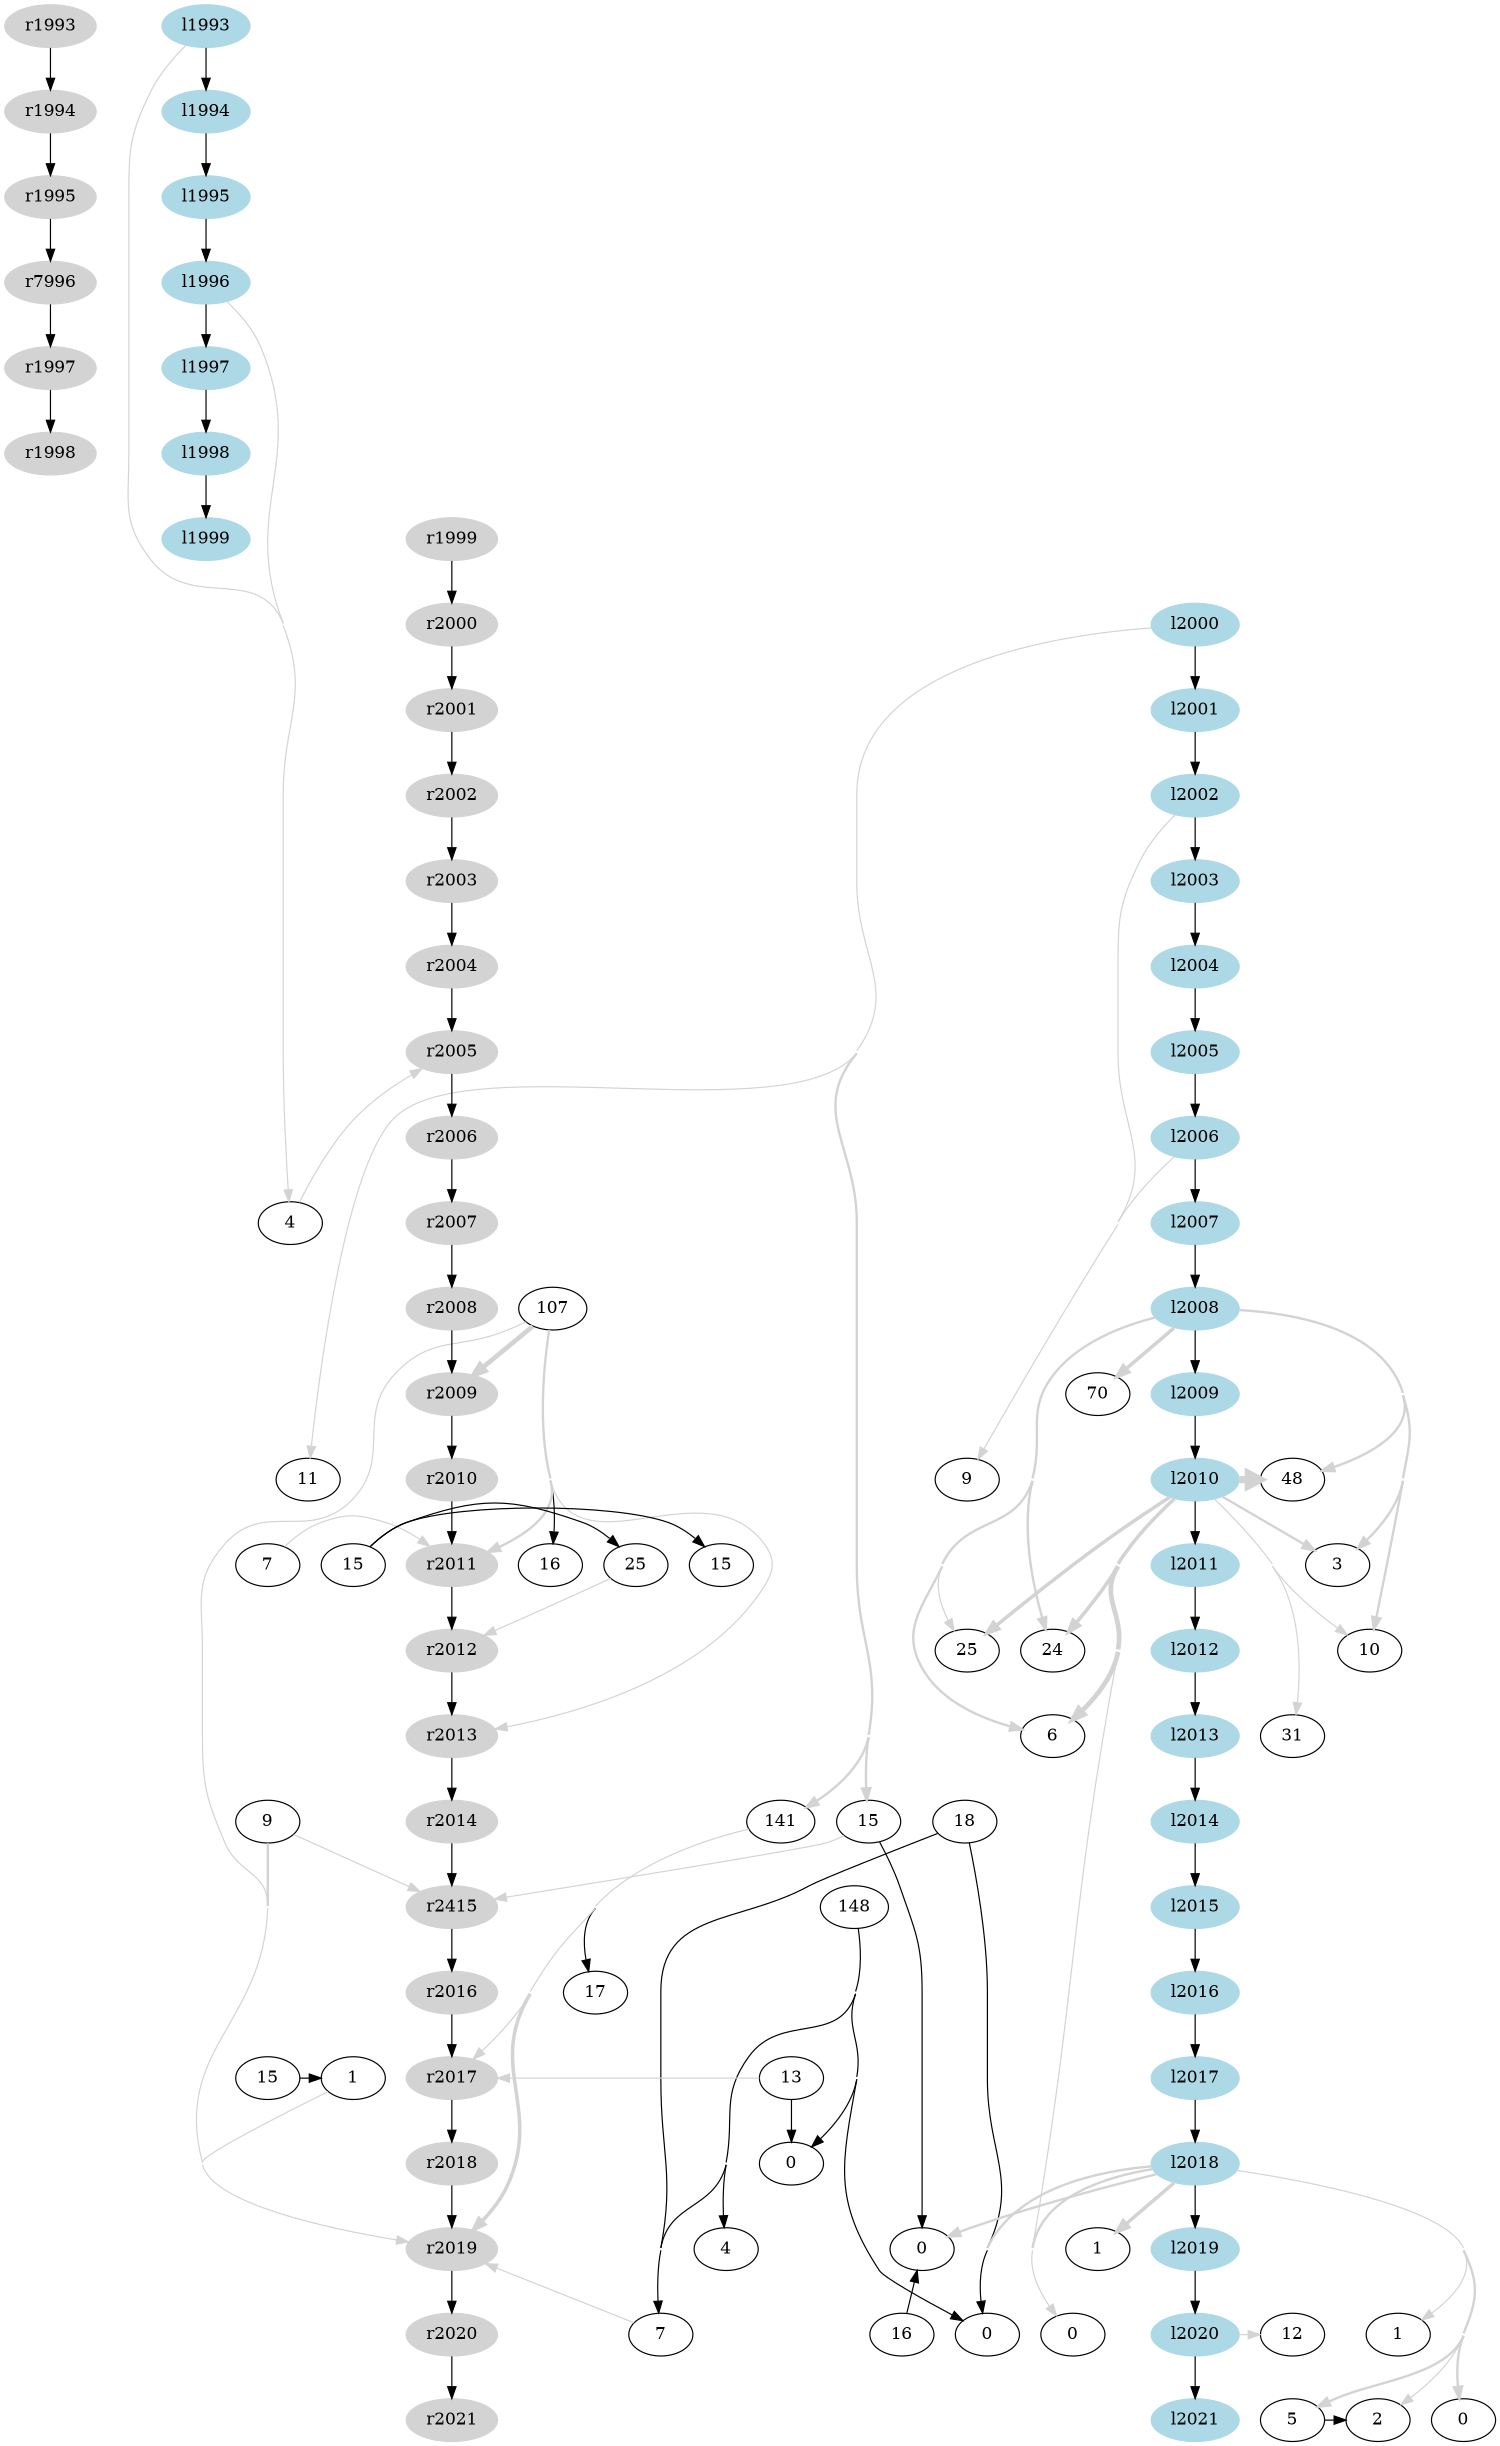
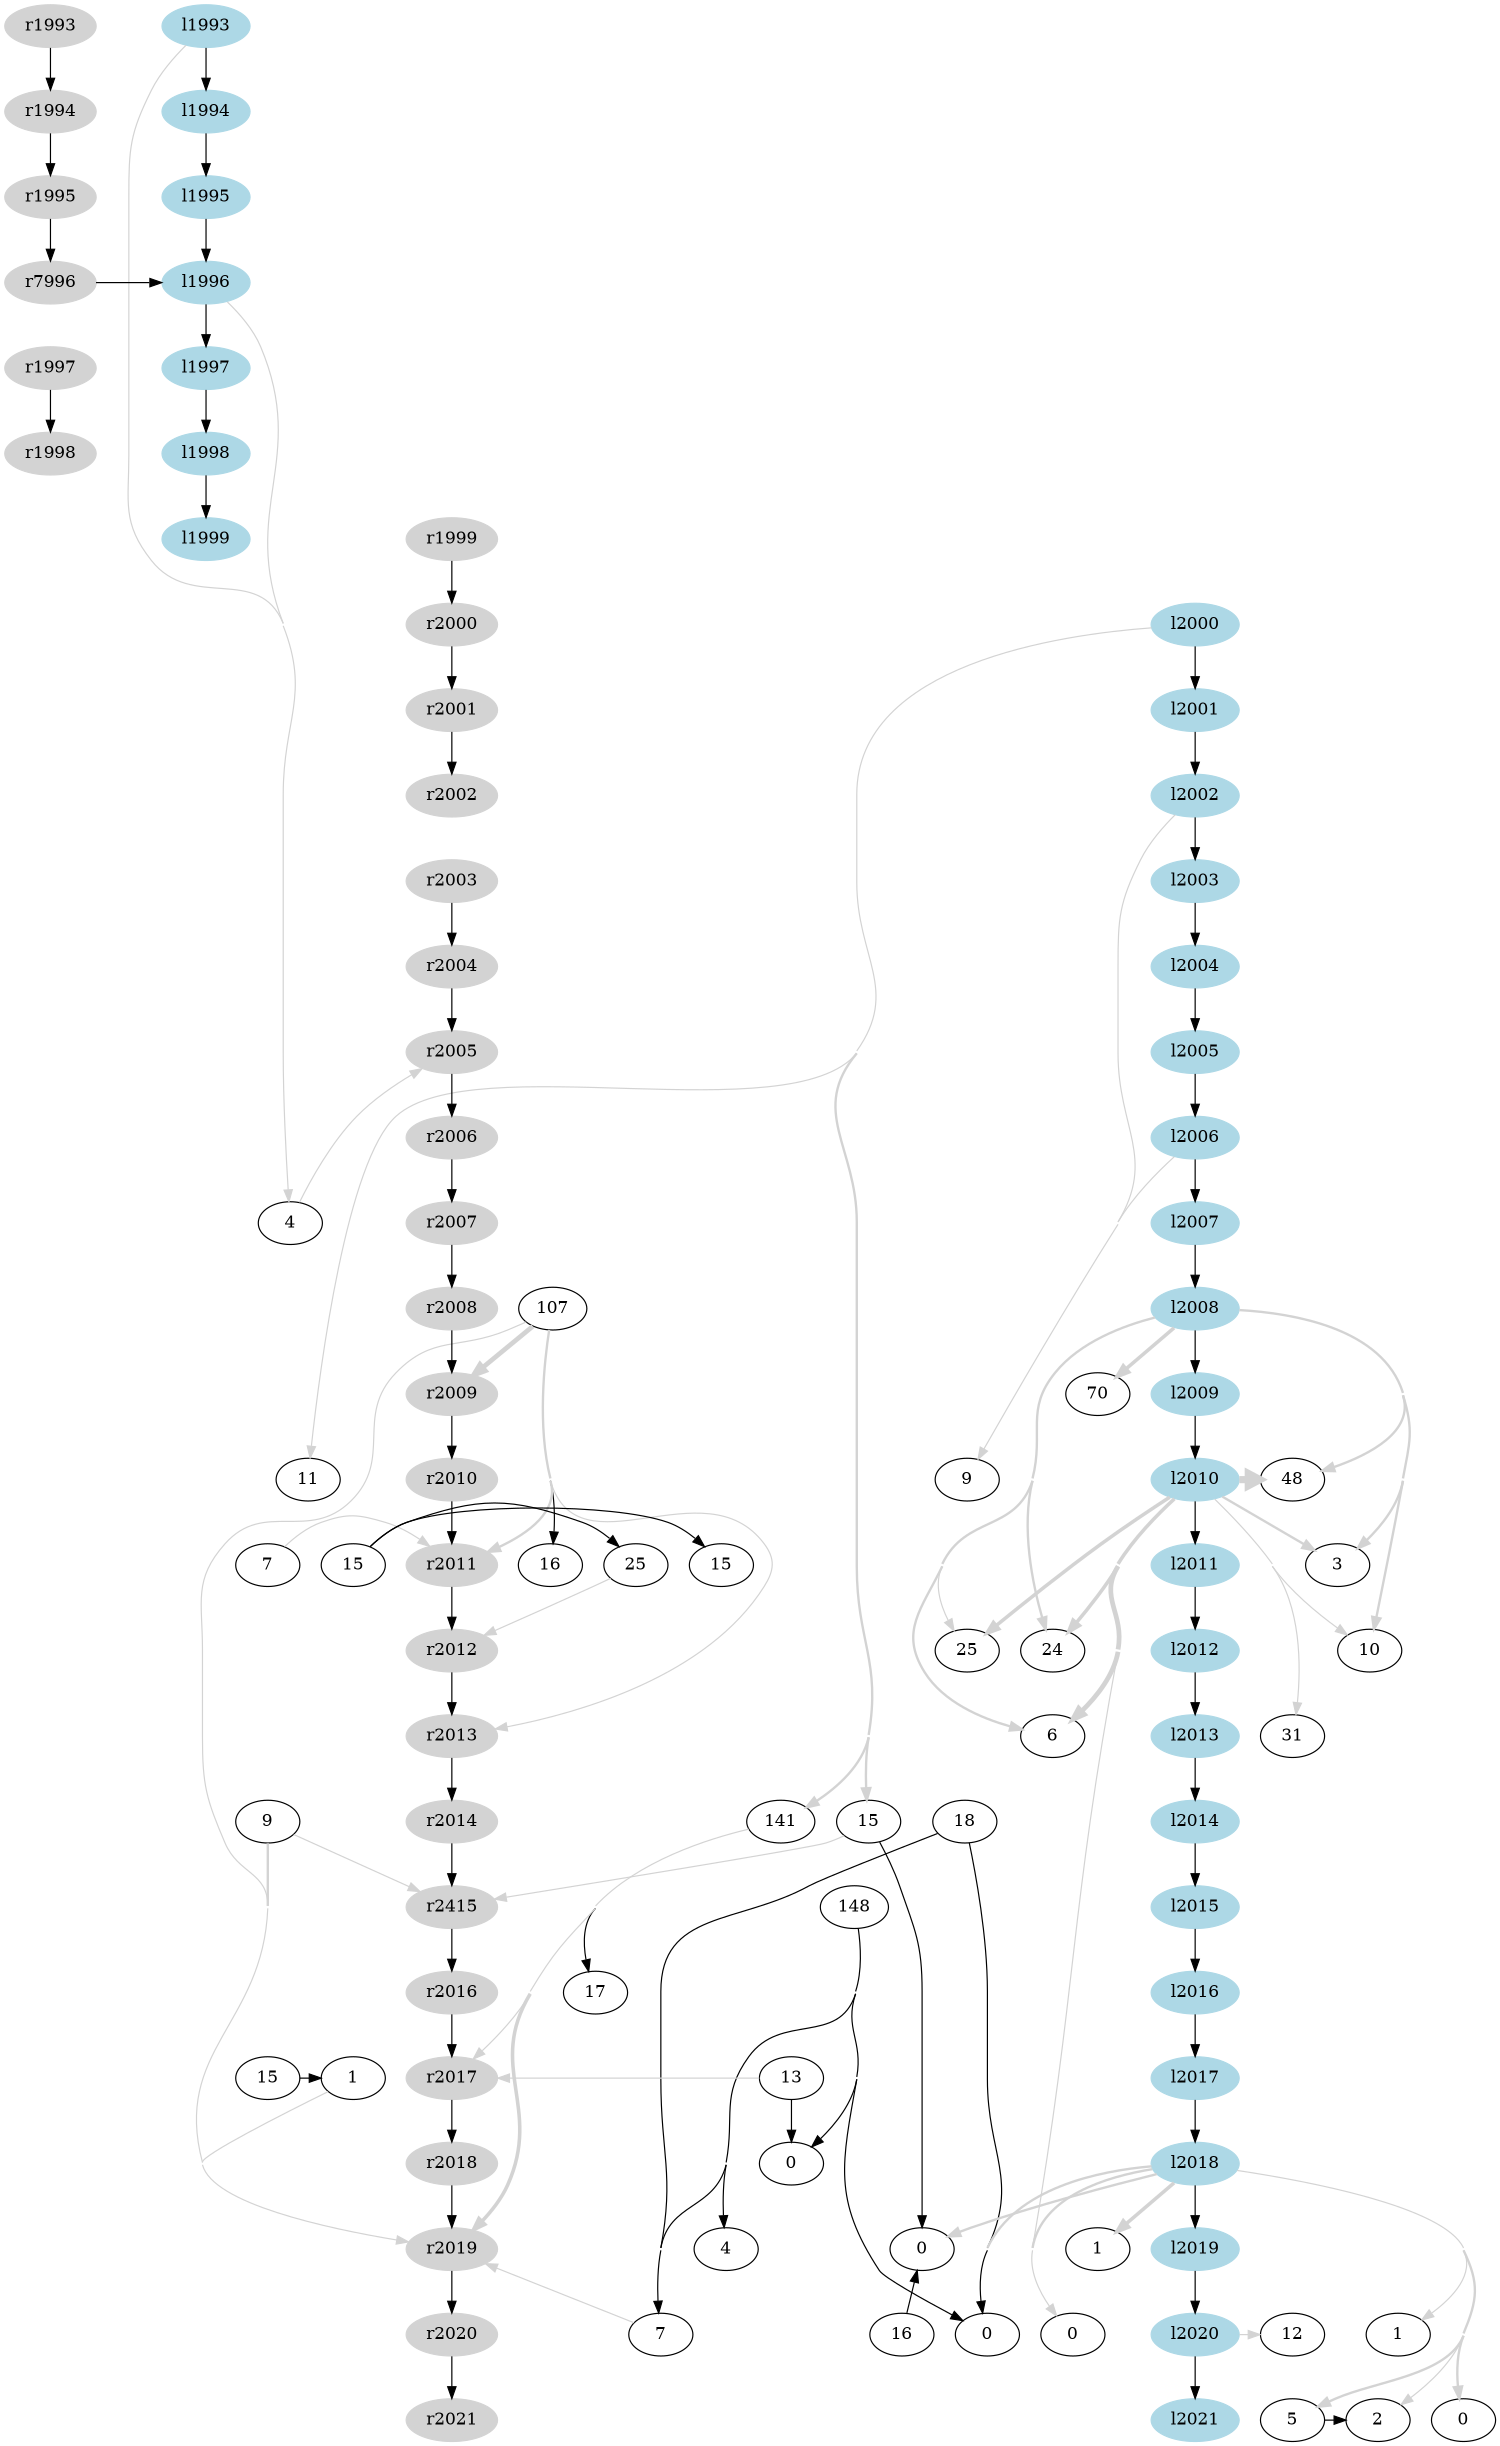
edge "r7996" -> "r1997": now "r7996" -> "l1996"
edge "r2002" -> "r2003": removed
